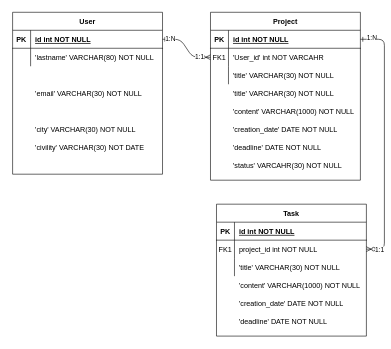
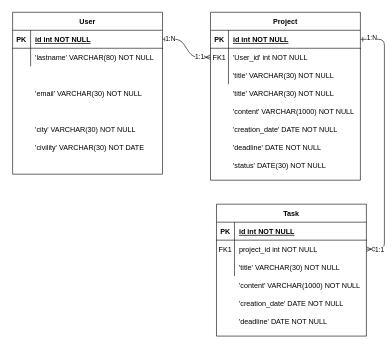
node "'User_id' int NOT VARCAHR": label "'User_id' int NOT VARCAHR" -> "'User_id' int NOT NULL"
node "'status' VARCAHR(30) NOT NULL": label "'status' VARCAHR(30) NOT NULL" -> "'status' DATE(30) NOT NULL"
